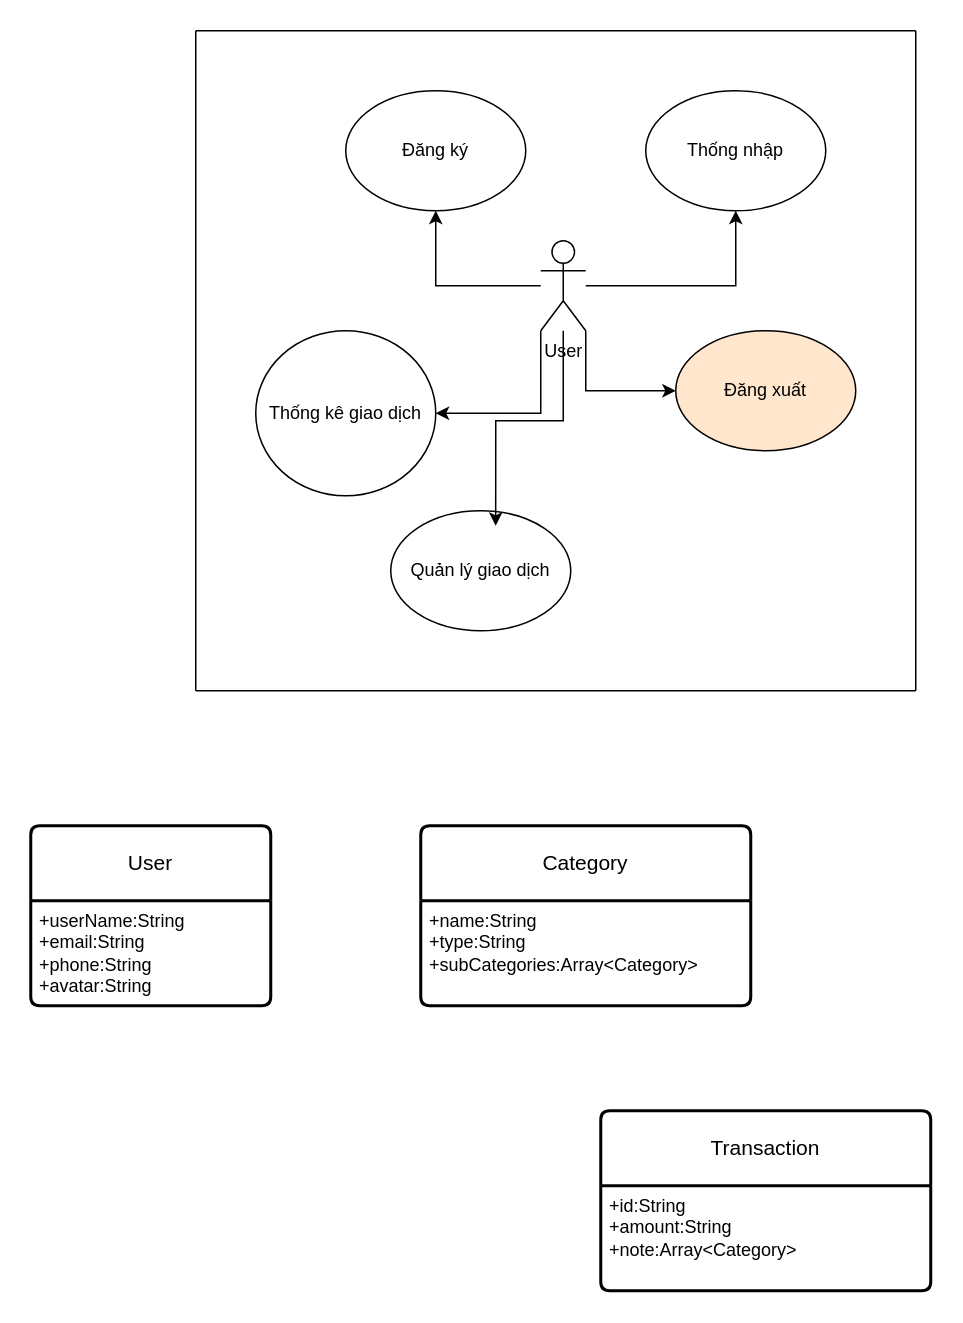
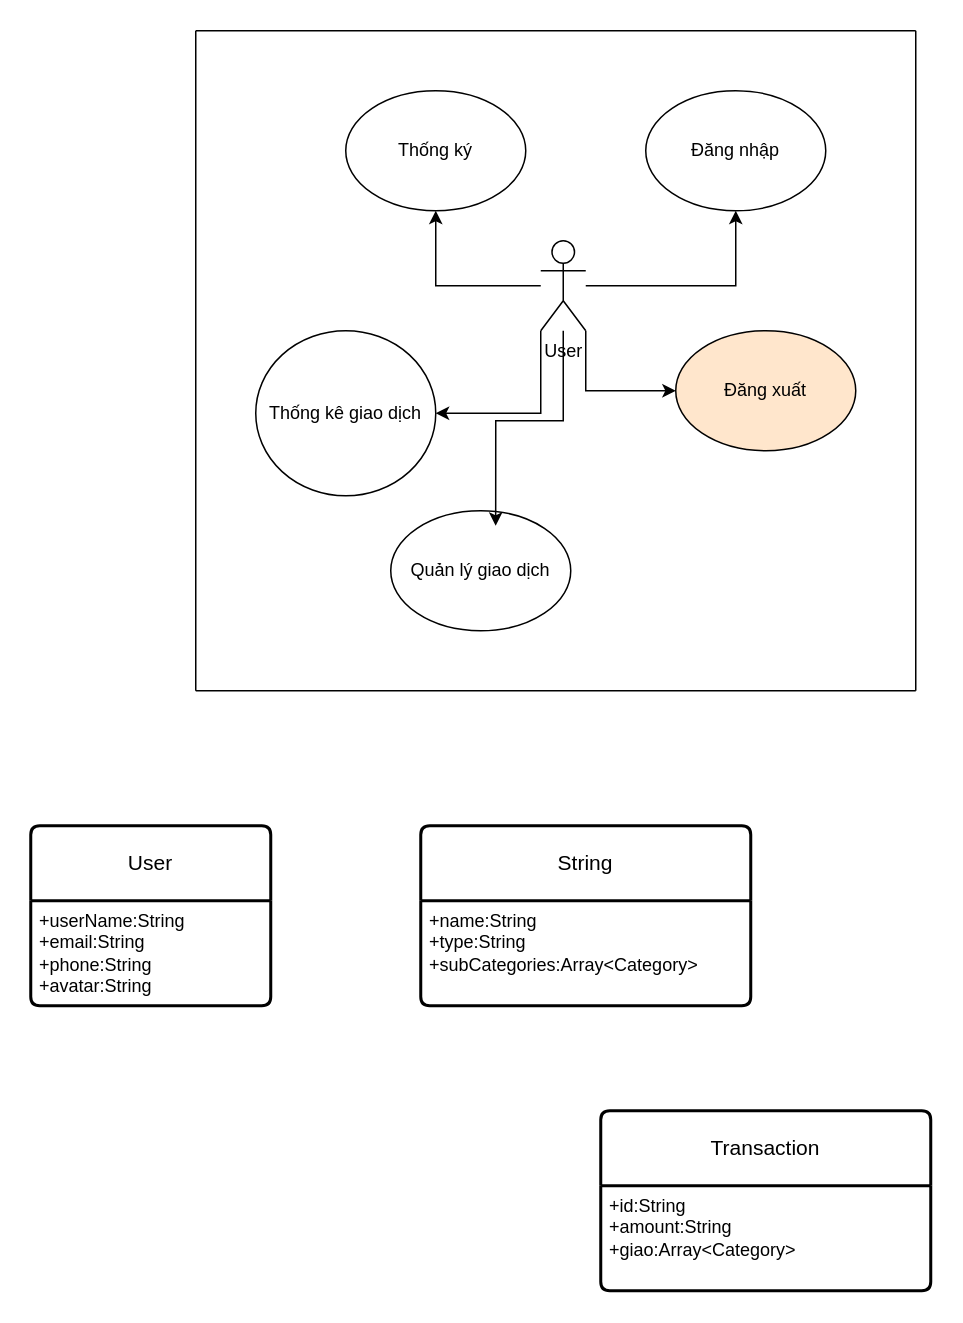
node "Đăng ký": label "Đăng ký" -> "Thống ký"
node "Thống nhập": label "Thống nhập" -> "Đăng nhập"
node "Category": label "Category" -> "String"
node "+id:String +amount:String +note:Array<Category>": label "+id:String +amount:String +note:Array<Category>" -> "+id:String +amount:String +giao:Array<Category>"
